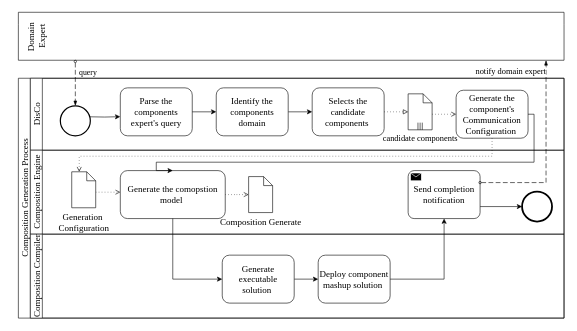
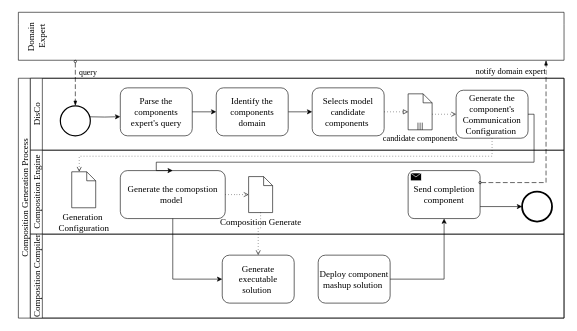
node "Selects the candidate components": label "Selects the candidate components" -> "Selects model candidate components"
edge "Generation Configuration" -> "Generate the comopstion model": removed
node "Send completion notification": label "Send completion notification" -> "Send completion component"
edge "Composition Generate" -> "Generate executable solution": added
edge "Generate executable solution" -> "Deploy component mashup solution": removed
